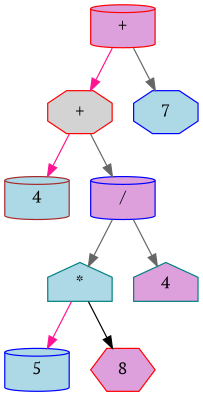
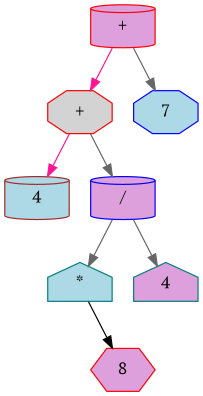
node "5": removed
